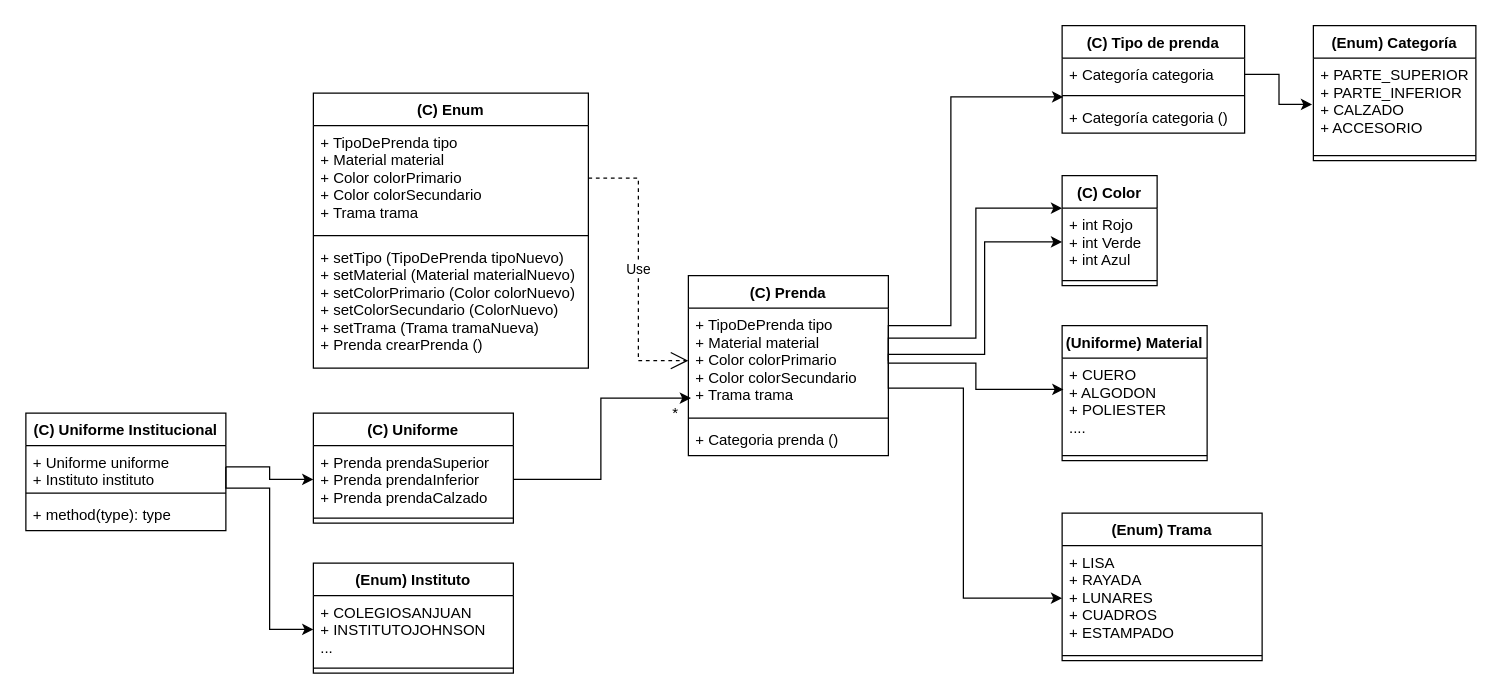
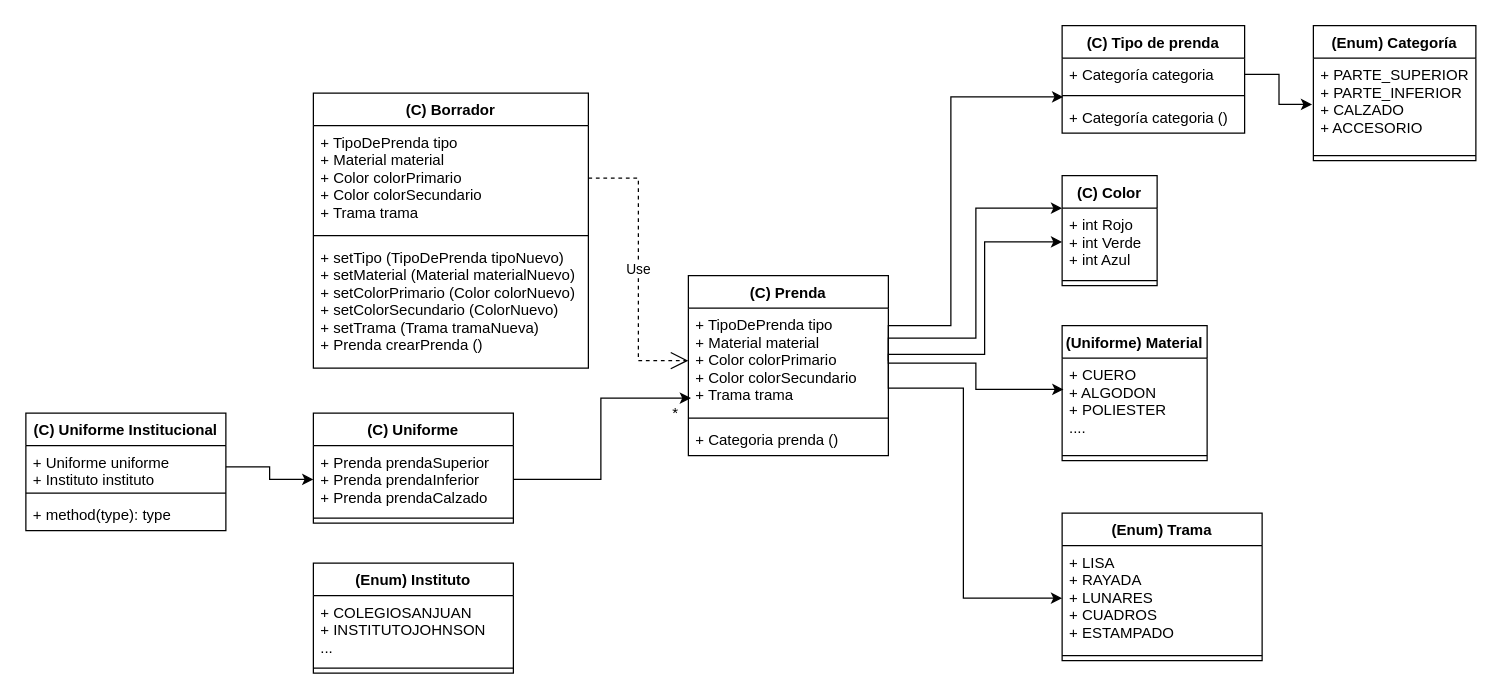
node "(C) Enum": label "(C) Enum" -> "(C) Borrador"
edge "+ Uniforme uniforme + Instituto instituto" -> "+ COLEGIOSANJUAN + INSTITUTOJOHNSON ...": removed
